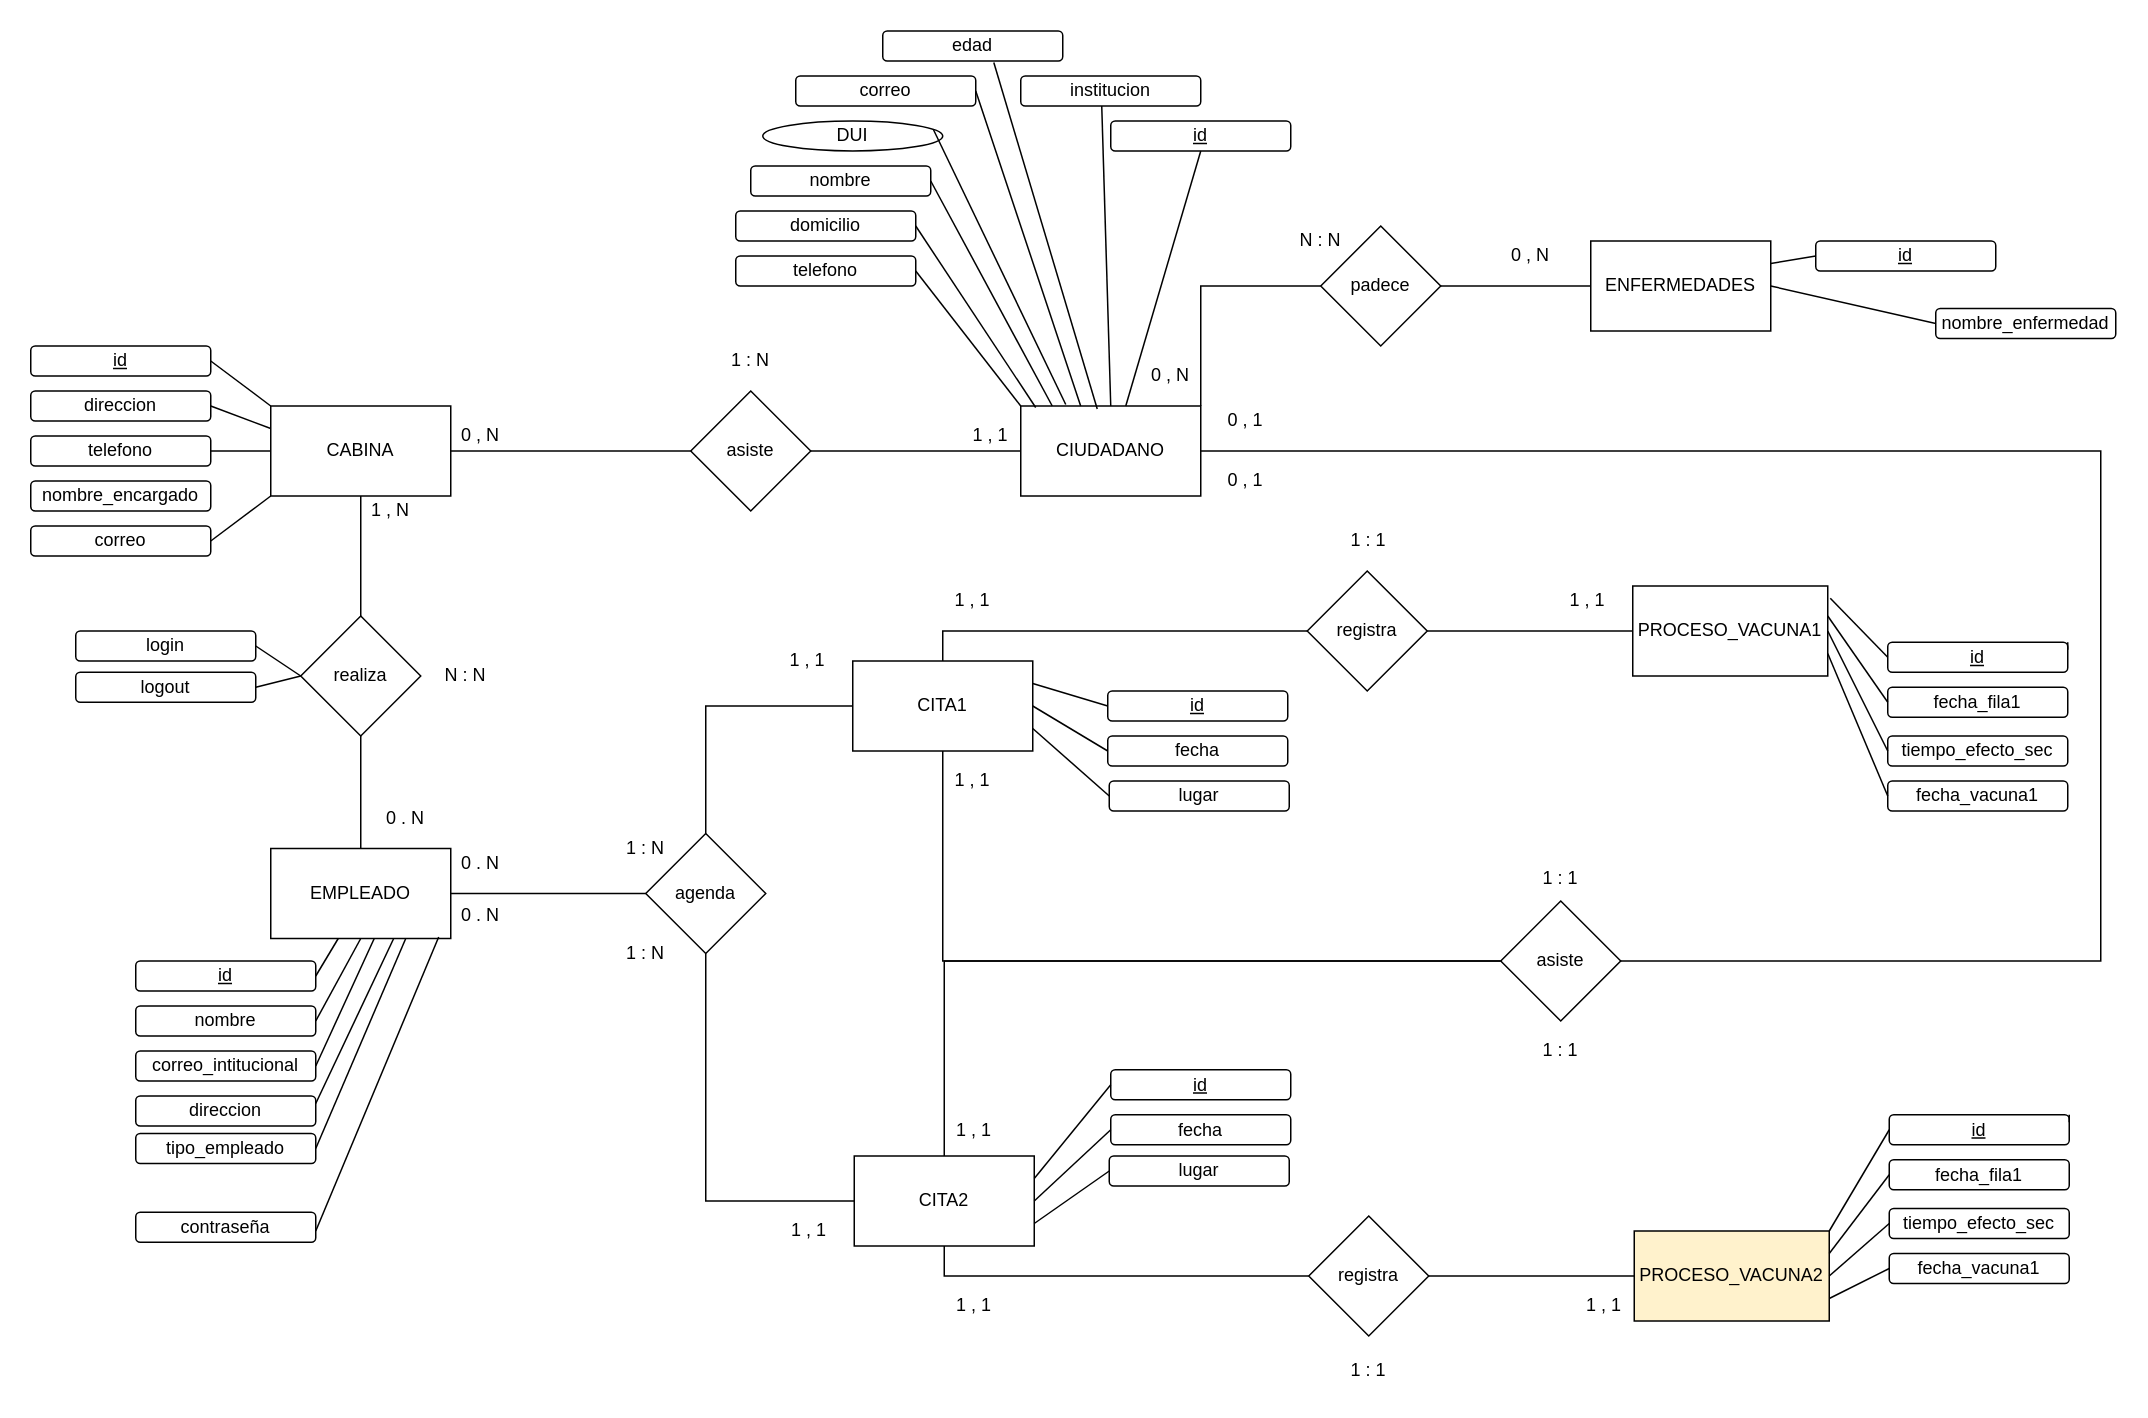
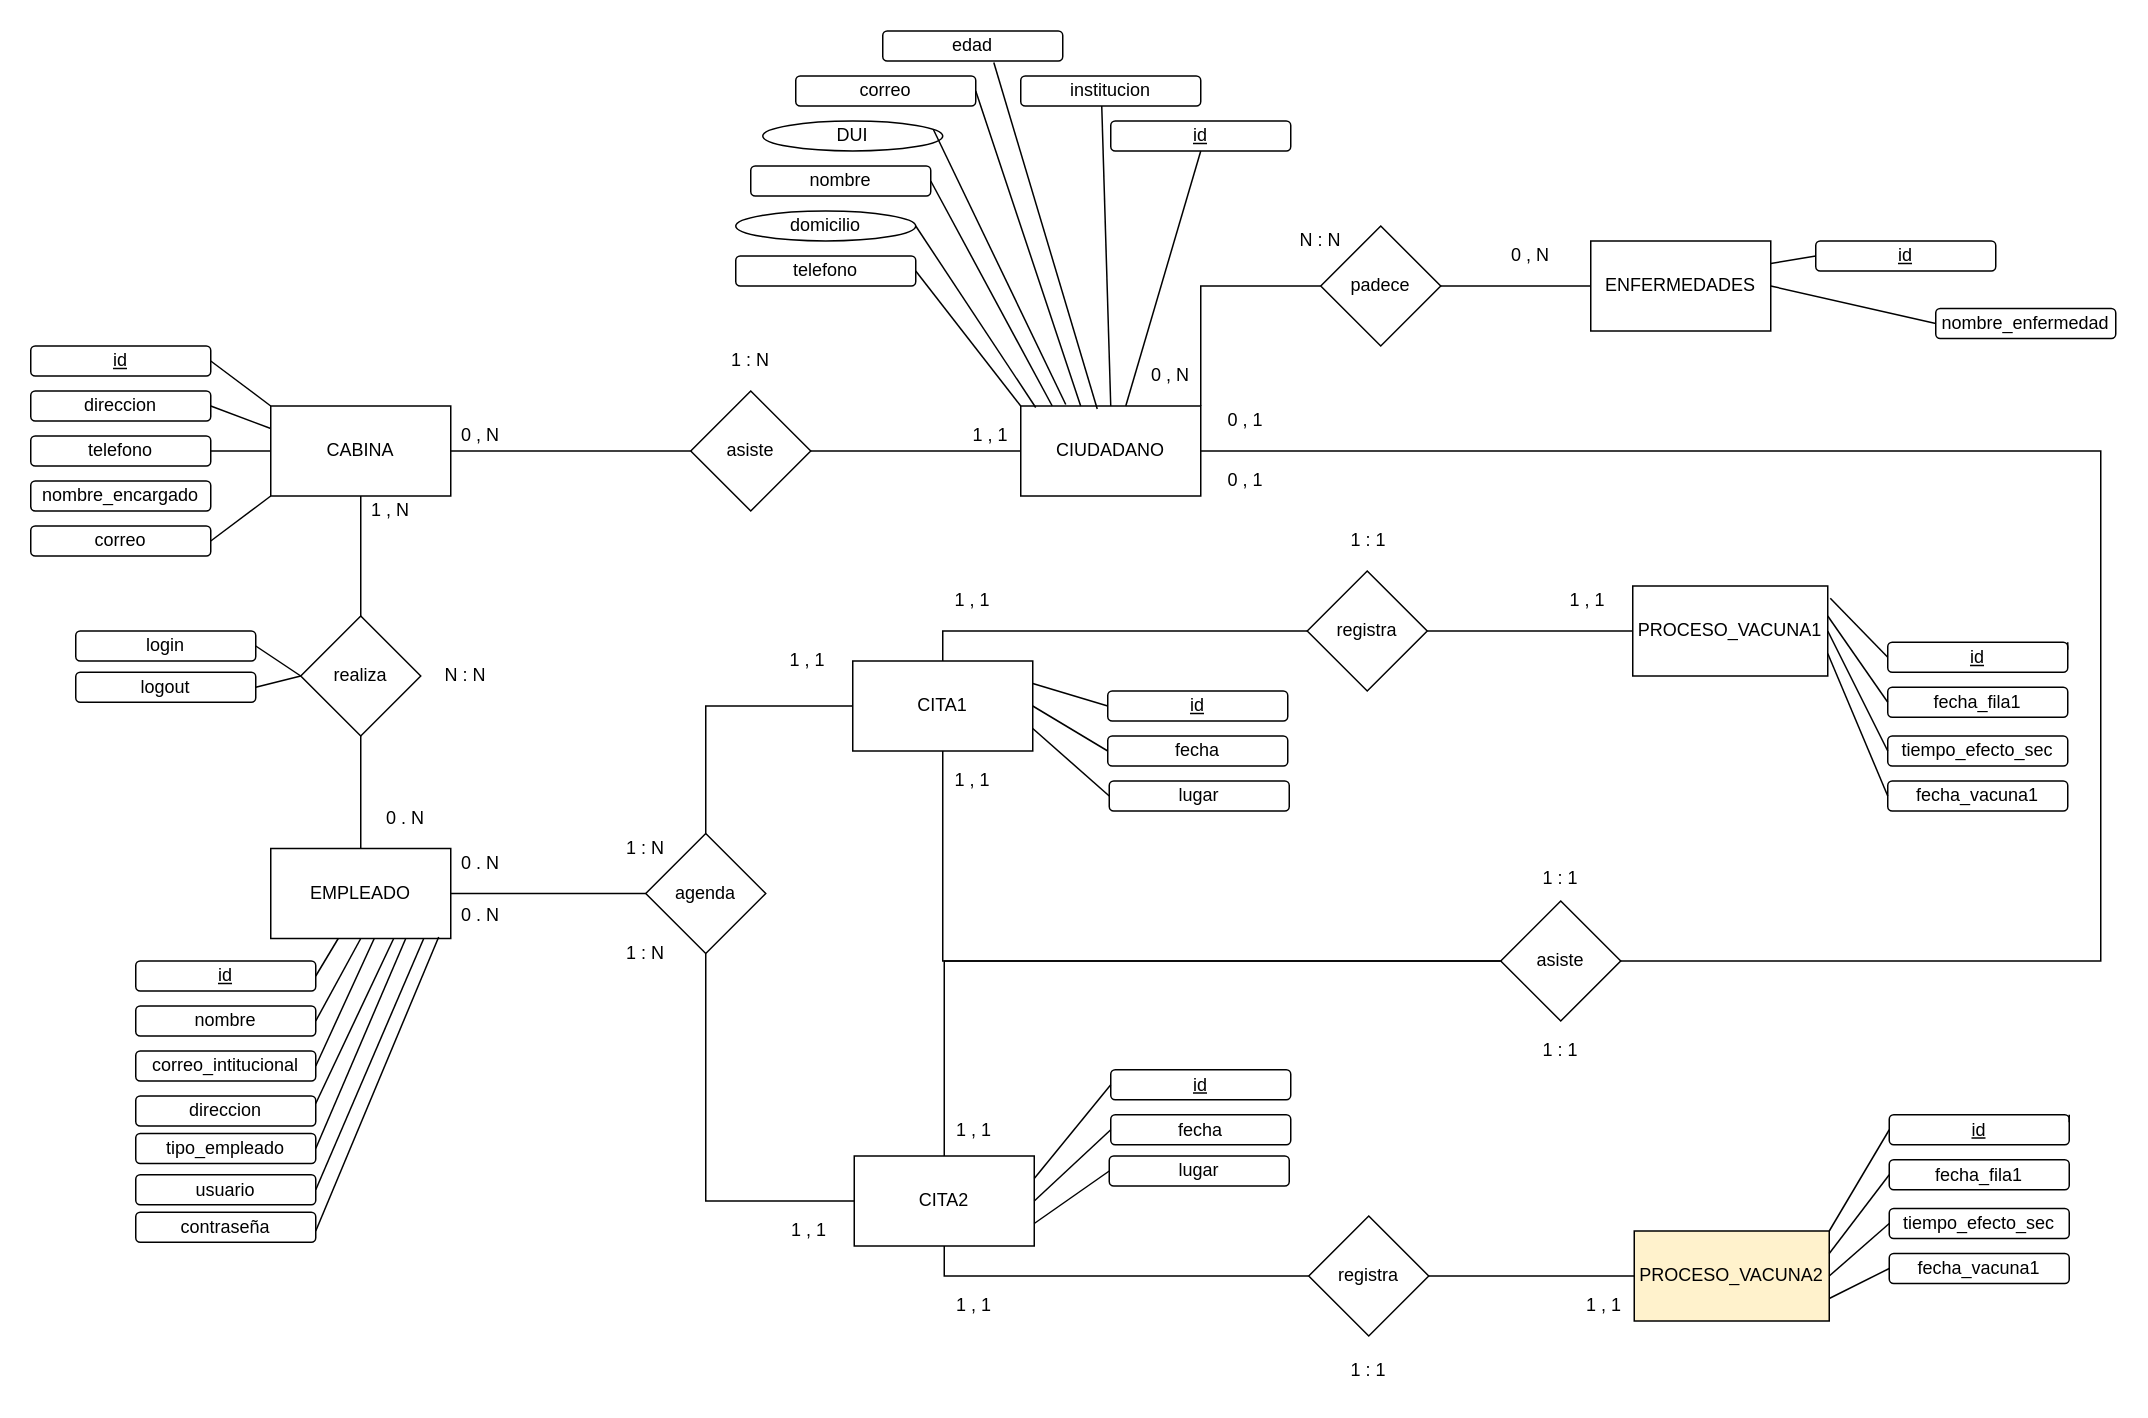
node "domicilio": shape rounded rectangle -> ellipse
edge "EMPLEADO" -- "usuario": added
node "usuario": added
